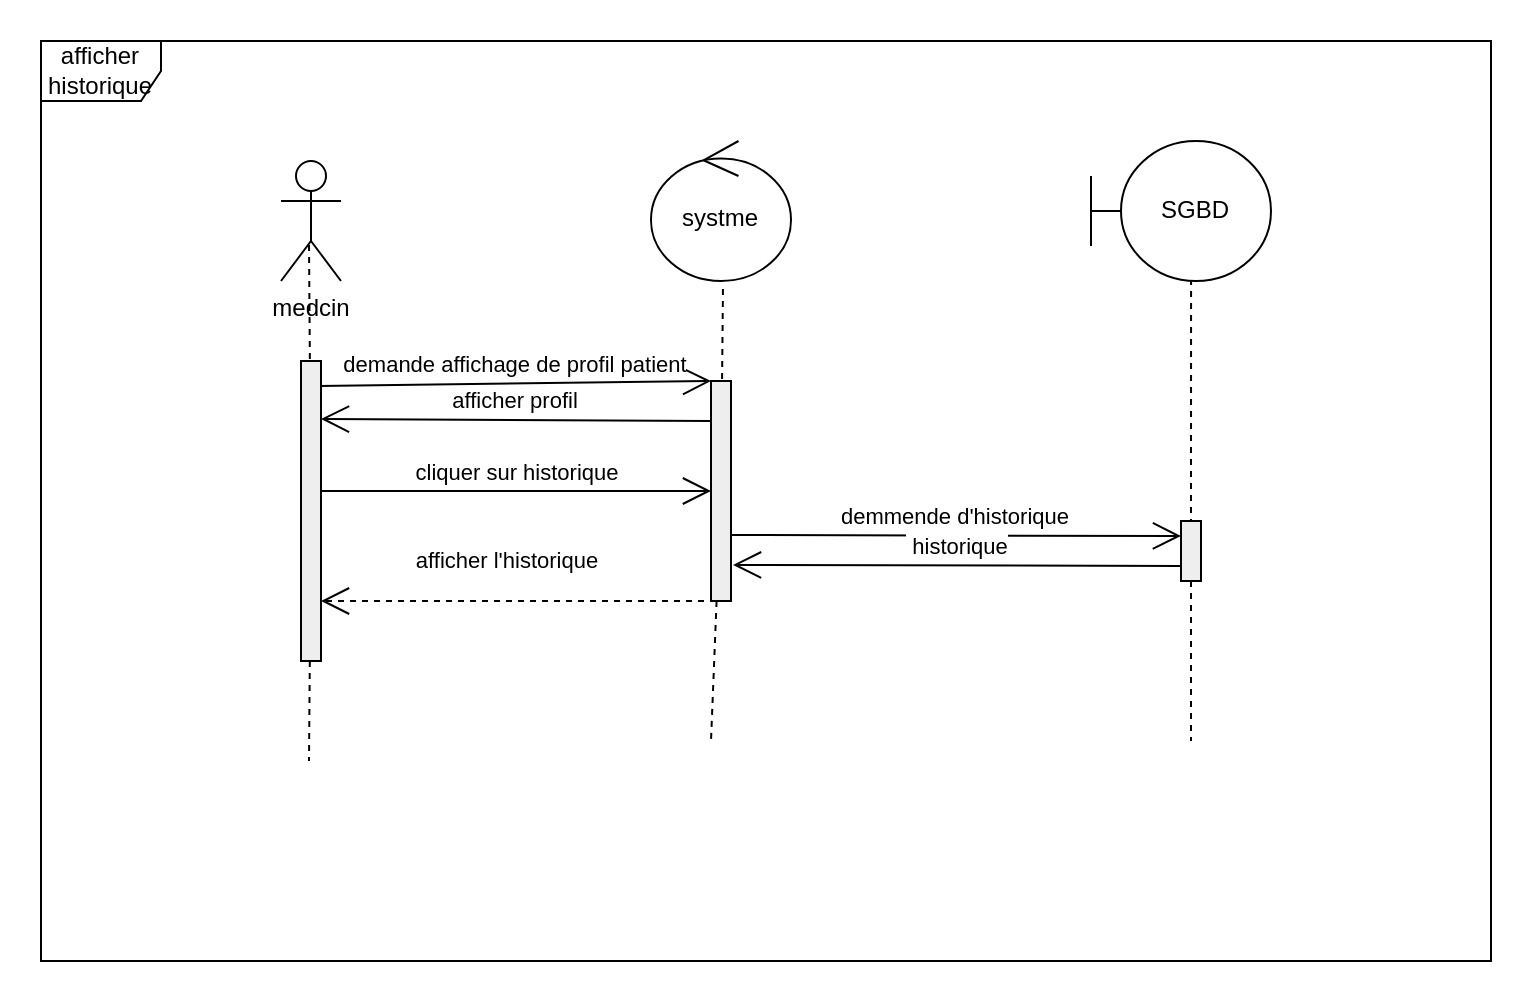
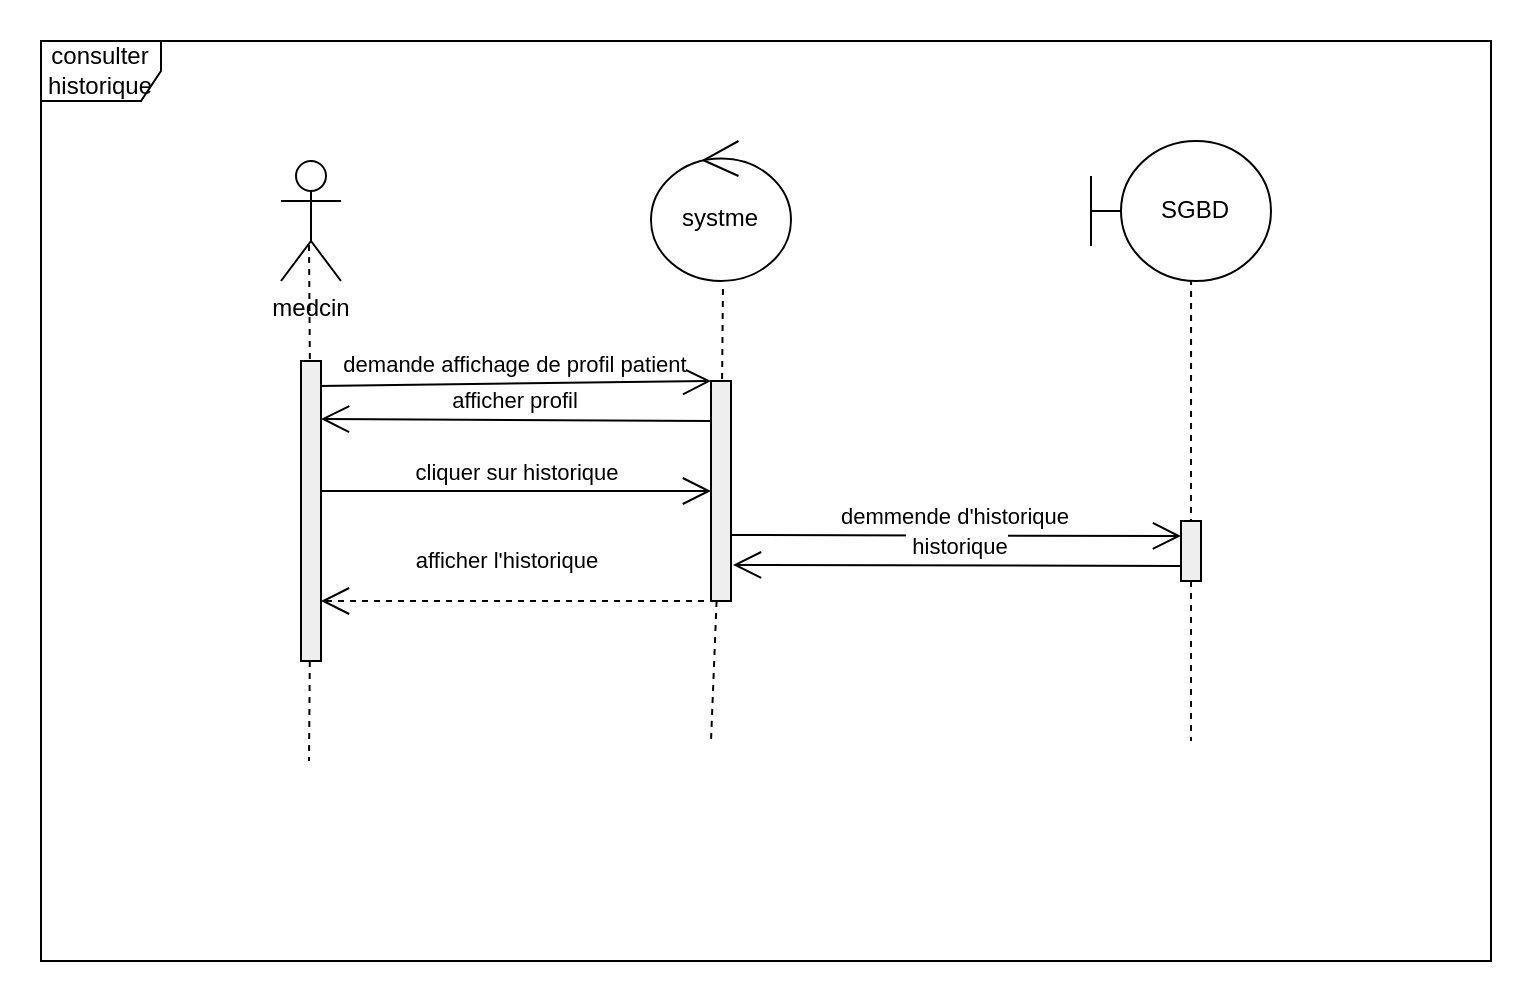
node "afficher historique": label "afficher historique" -> "consulter historique"
